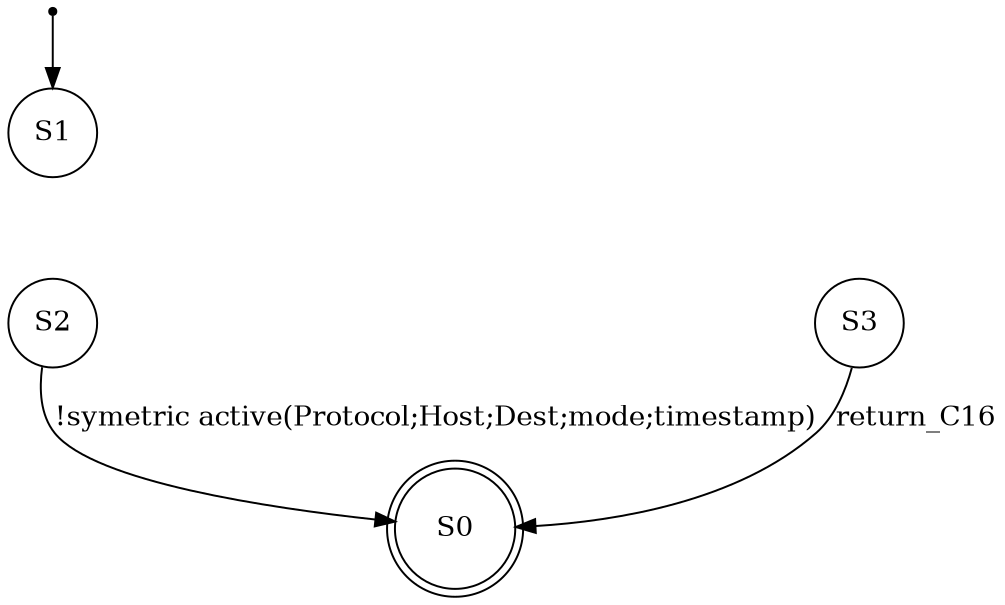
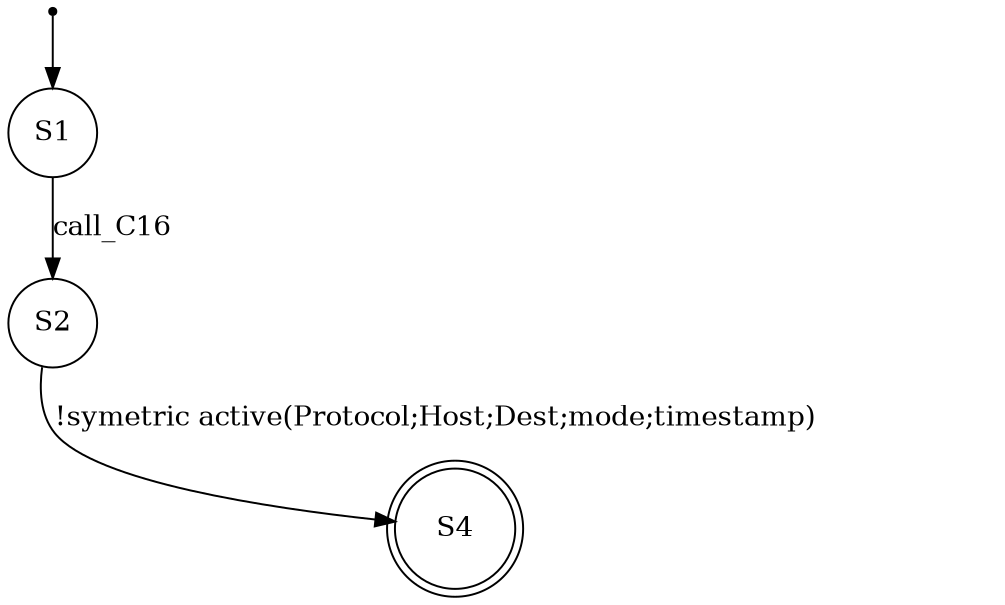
edge "S1" -> "S2": added, label "call_C16"
node "S3": removed
node "S0": label "S0" -> "S4"
